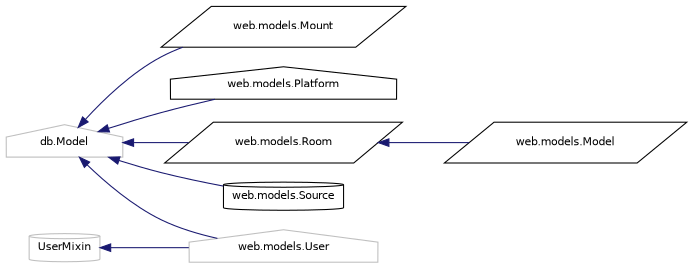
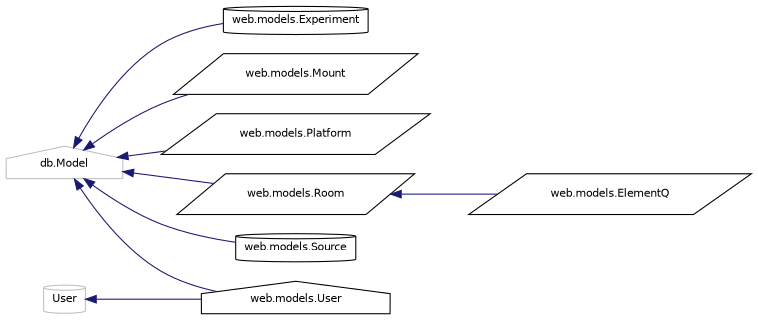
node "web.models.Experiment": added
node "web.models.Platform": shape house -> parallelogram
node "web.models.Model": label "web.models.Model" -> "web.models.ElementQ"
node "UserMixin": label "UserMixin" -> "User"
node "web.models.User": color grey75 -> black
